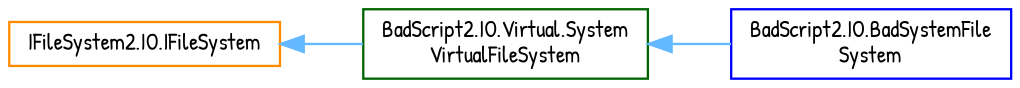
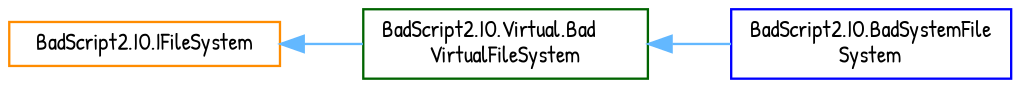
node "IFileSystem2.IO.IFileSystem": label "IFileSystem2.IO.IFileSystem" -> "BadScript2.IO.IFileSystem"
node "BadScript2.IO.Virtual.System VirtualFileSystem": label "BadScript2.IO.Virtual.System VirtualFileSystem" -> "BadScript2.IO.Virtual.Bad VirtualFileSystem"
